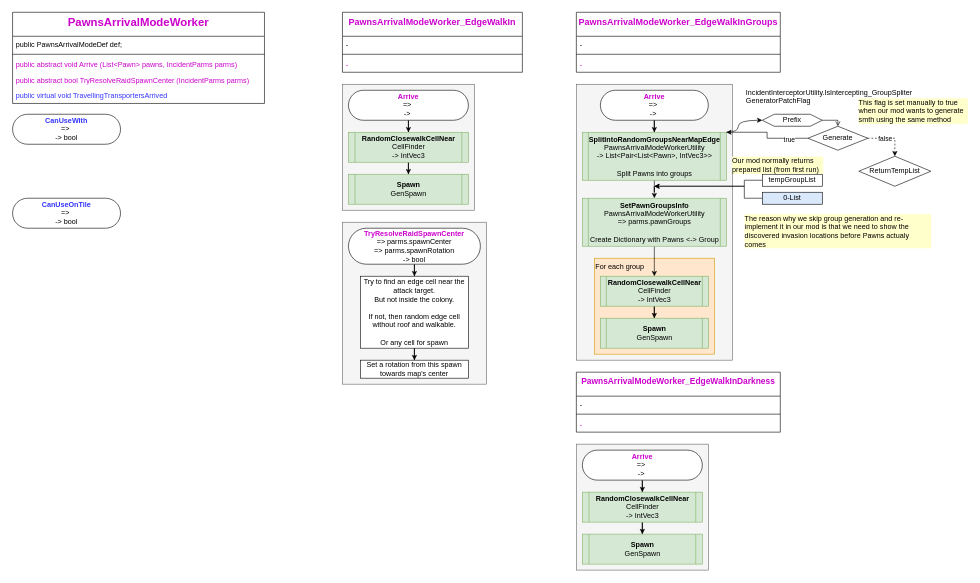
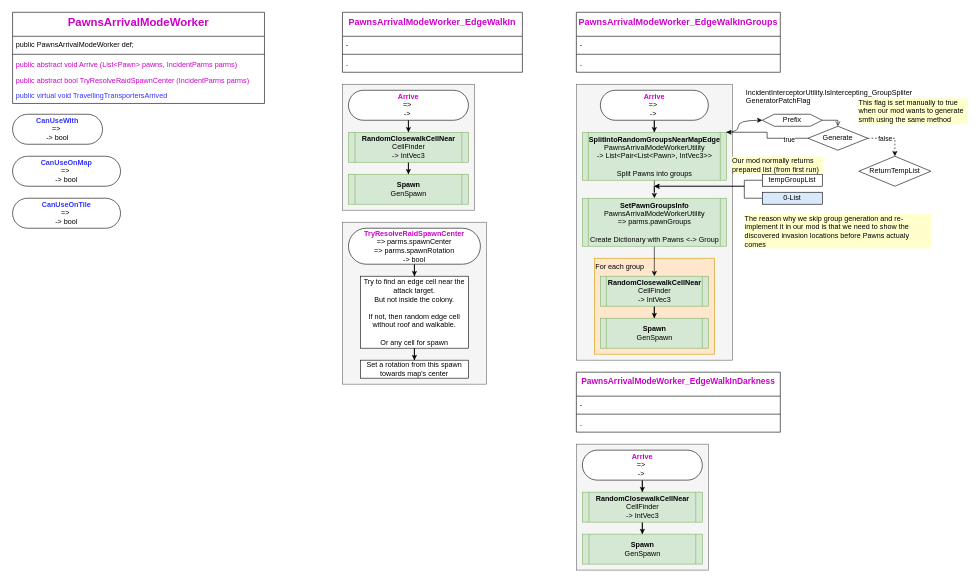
node "public PawnsArrivalModeDef def;": label "public PawnsArrivalModeDef def;" -> "public PawnsArrivalModeWorker def;"
node "CanUseWith => -> bool": size 108x30 -> 90x30
node "CanUseOnMap => -> bool": added
